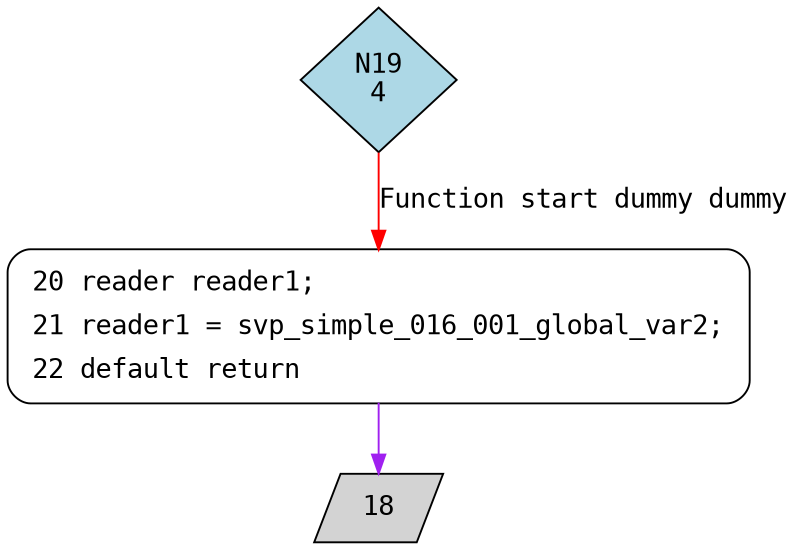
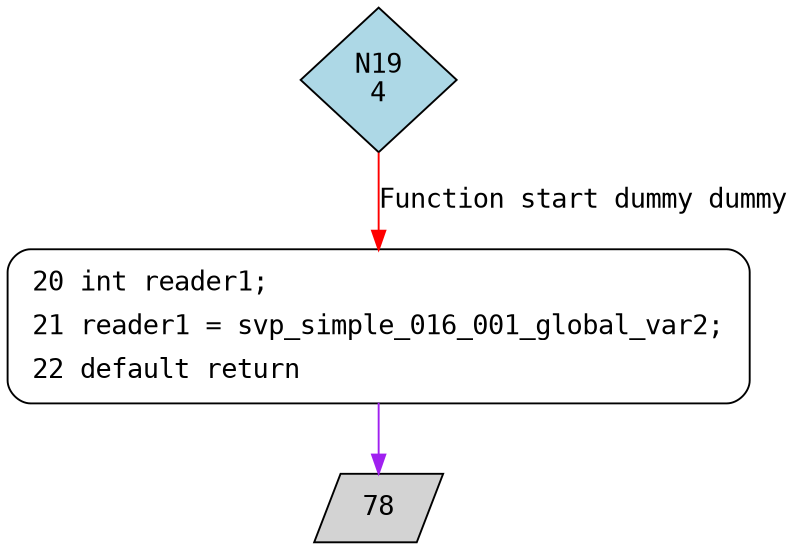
node "20": text "reader reader1;" -> "int reader1;"
node "18": label "18" -> "78"
